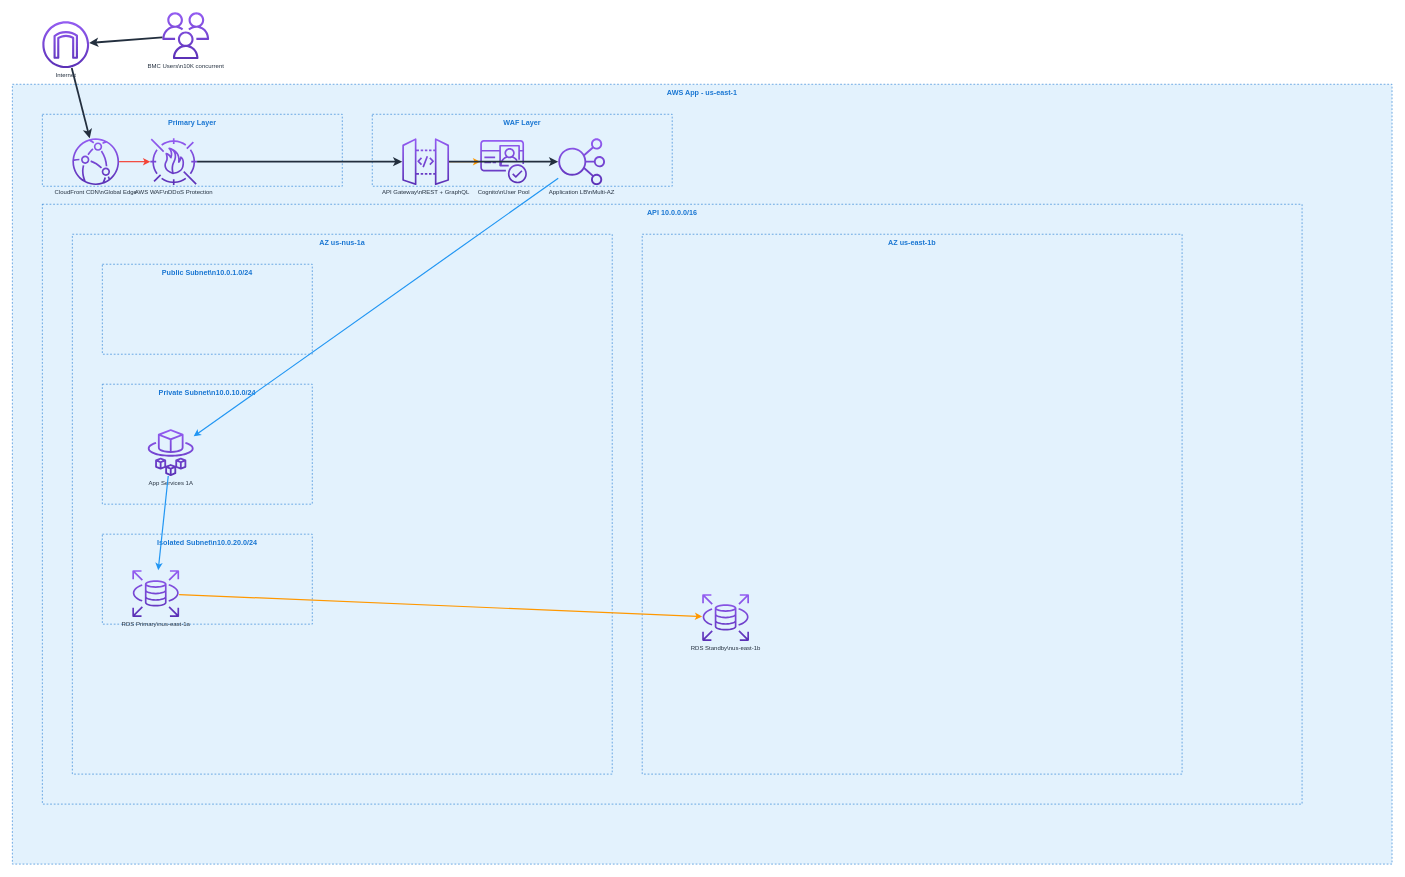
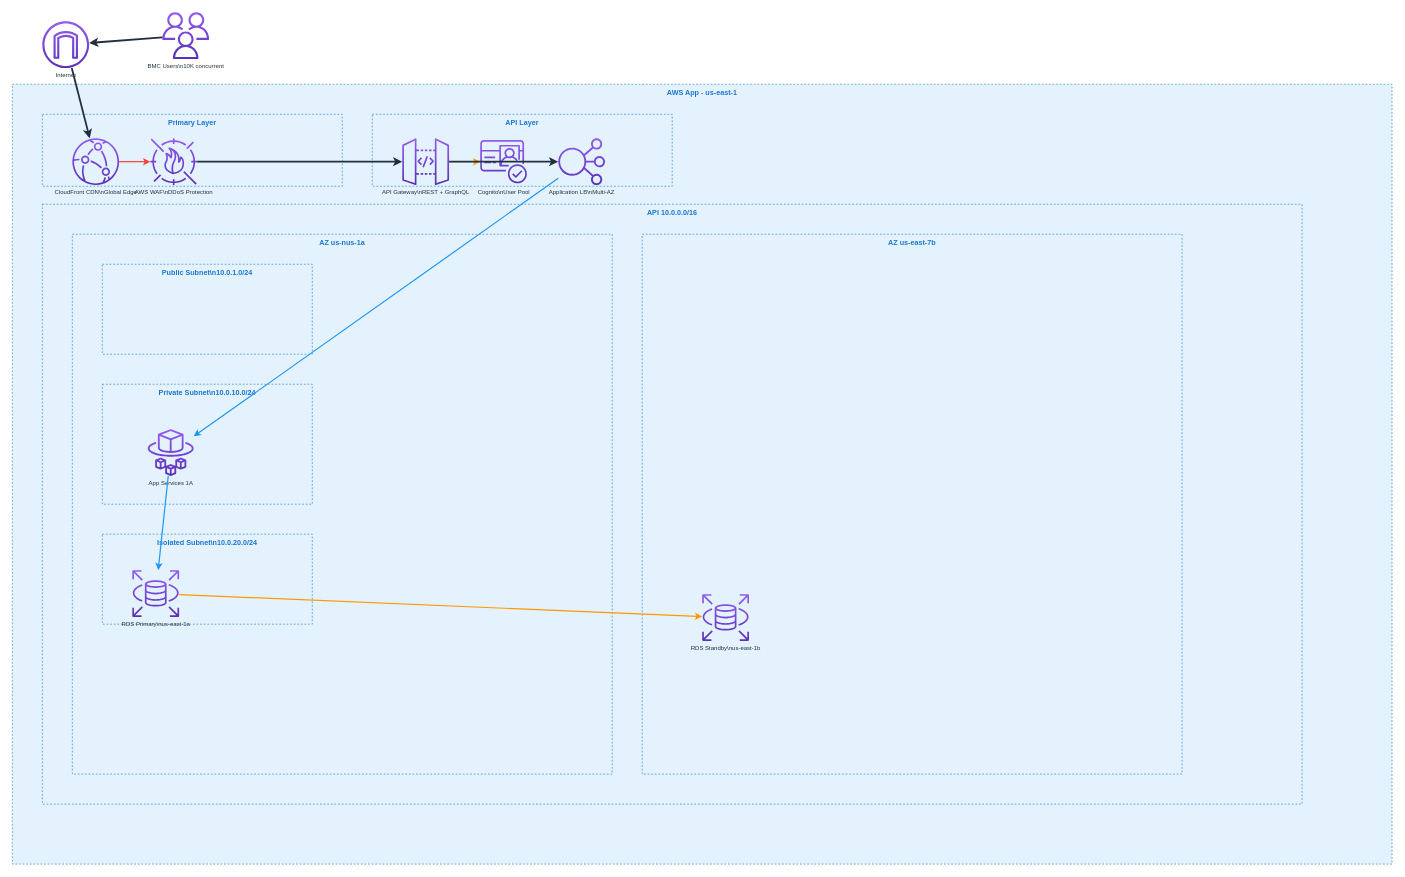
node "WAF Layer": label "WAF Layer" -> "API Layer"
node "AZ us-east-1b": label "AZ us-east-1b" -> "AZ us-east-7b"
